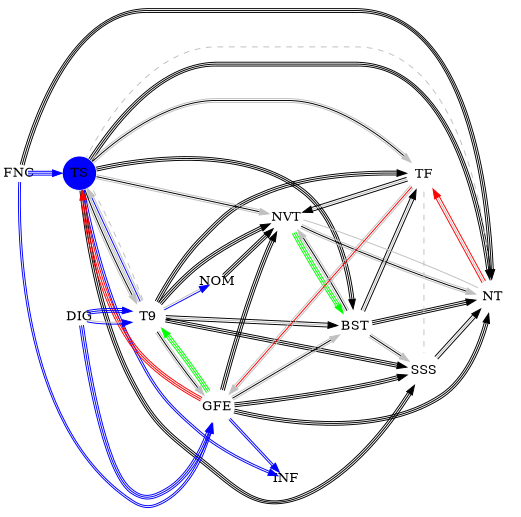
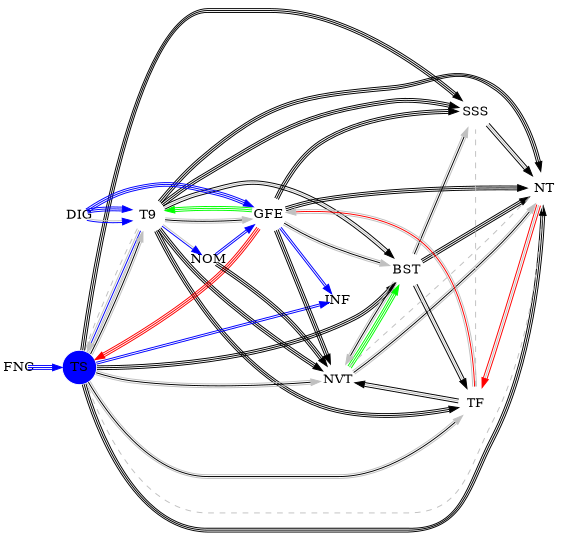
edge "FNC" -> "NT": now "T9" -> "NT"
edge "NVT" -- "NT": style solid -> dashed
edge "FNC" -> "GFE": now "NOM" -> "GFE"
